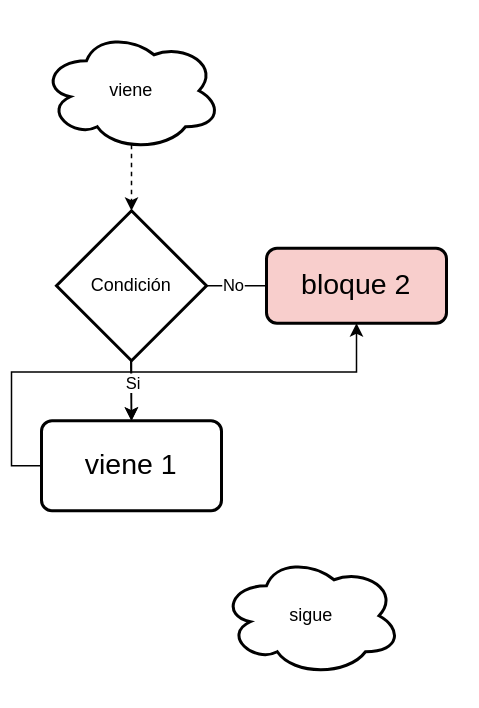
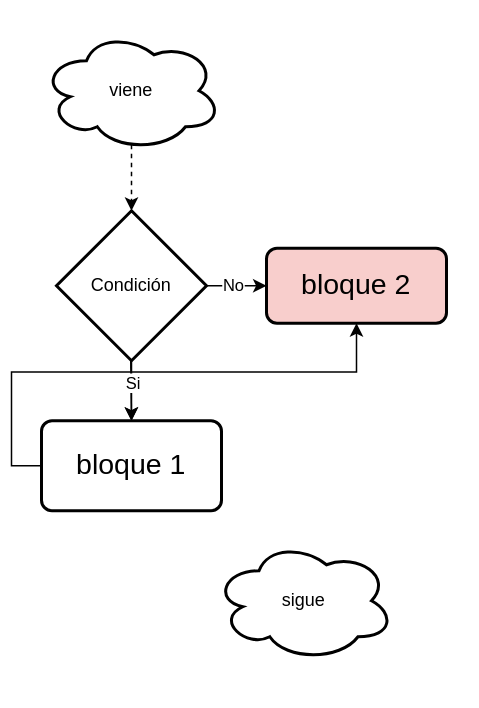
edge "Condición" -- "bloque 2": arrowhead none -> classic
node "viene 1": label "viene 1" -> "bloque 1"
node "sigue": moved (311, 616) -> (304, 601)
